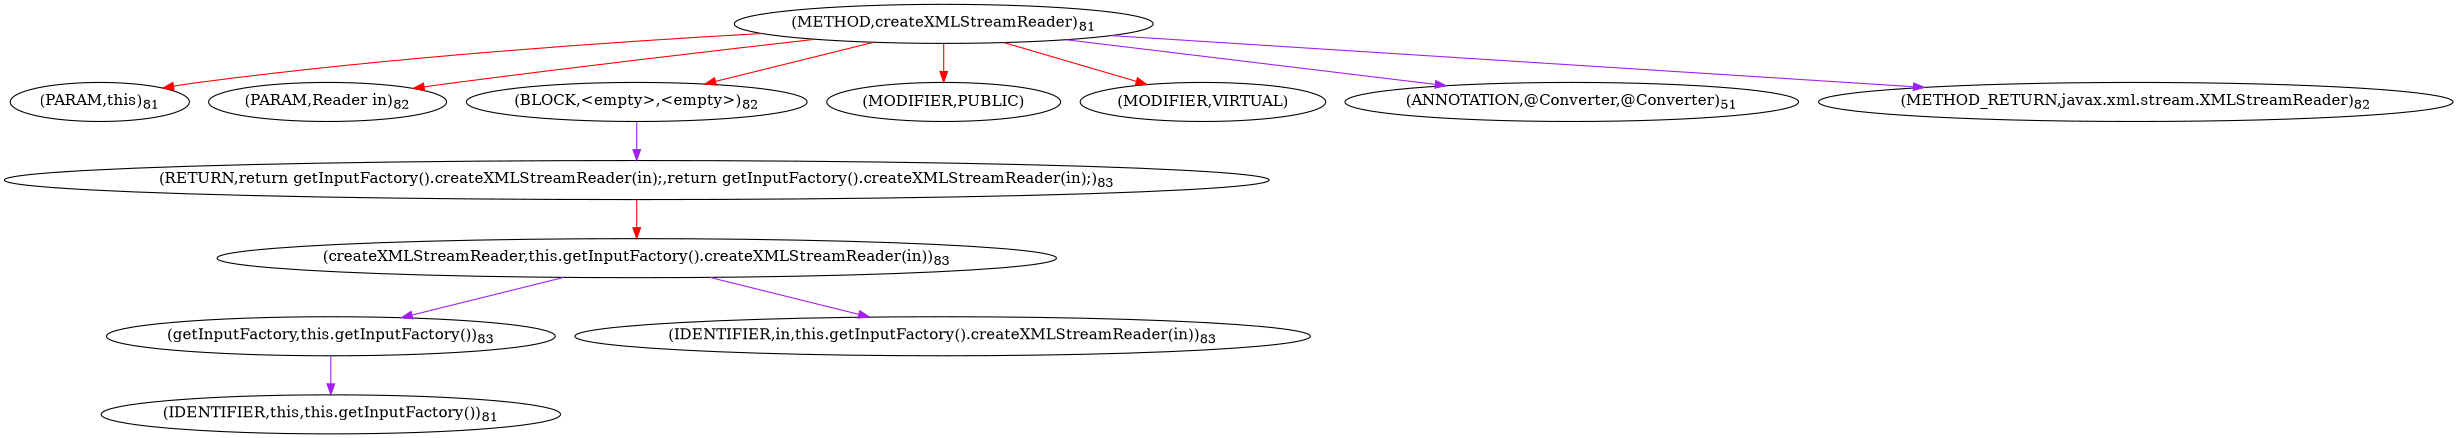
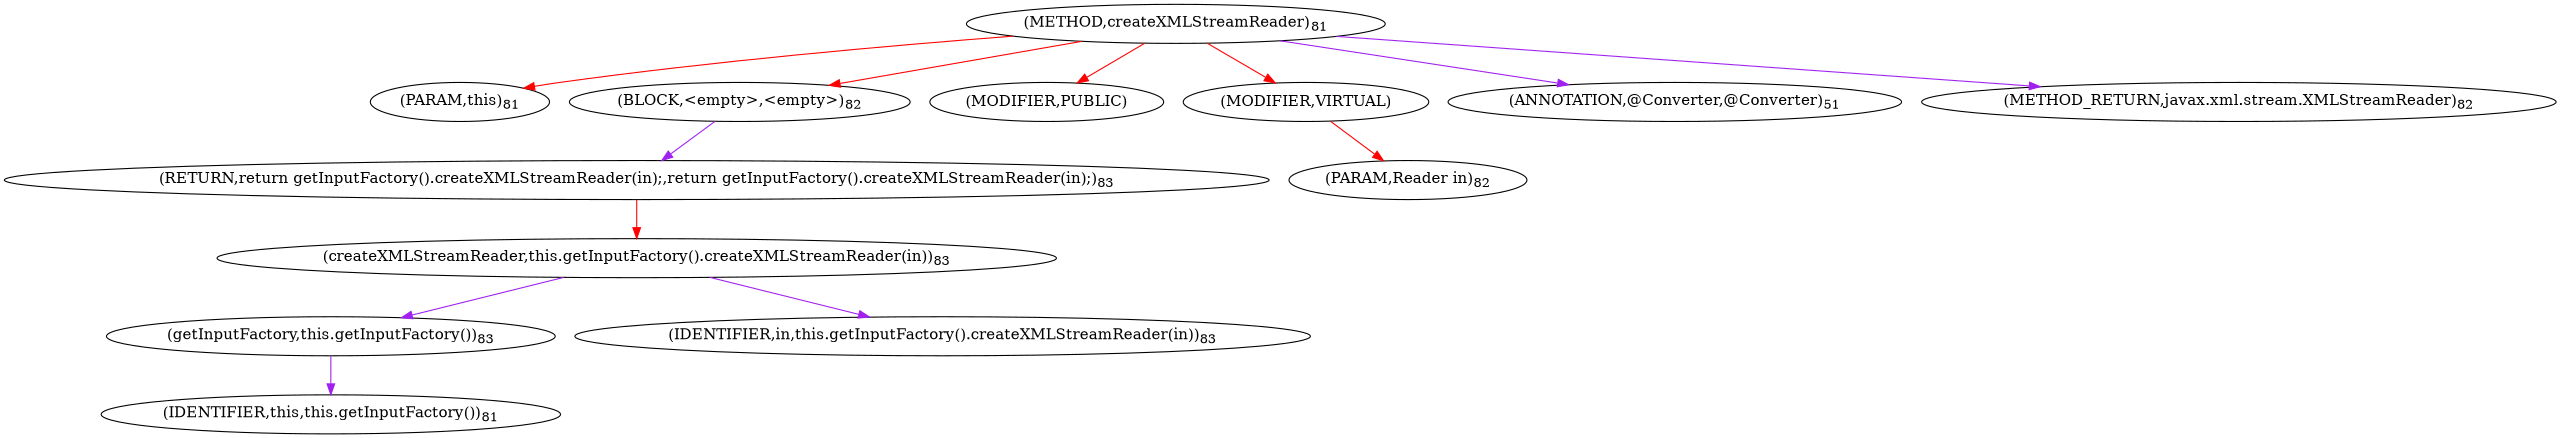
edge "(METHOD,createXMLStreamReader)" -> "(PARAM,Reader in)": now "(MODIFIER,VIRTUAL)" -> "(PARAM,Reader in)"
